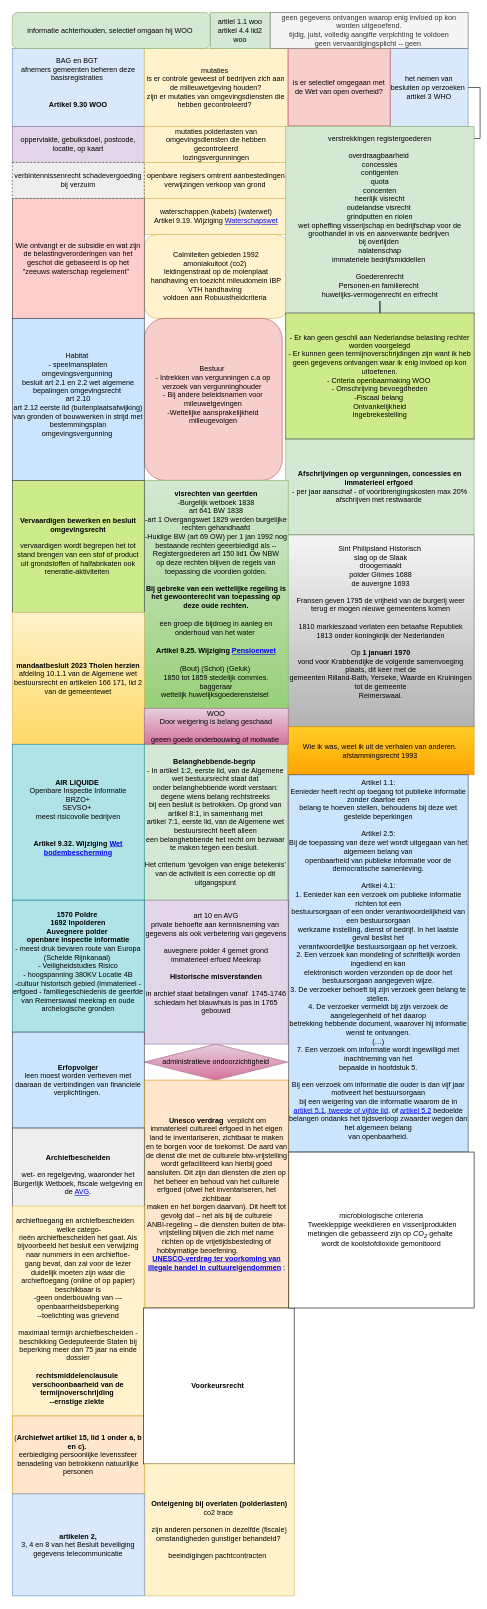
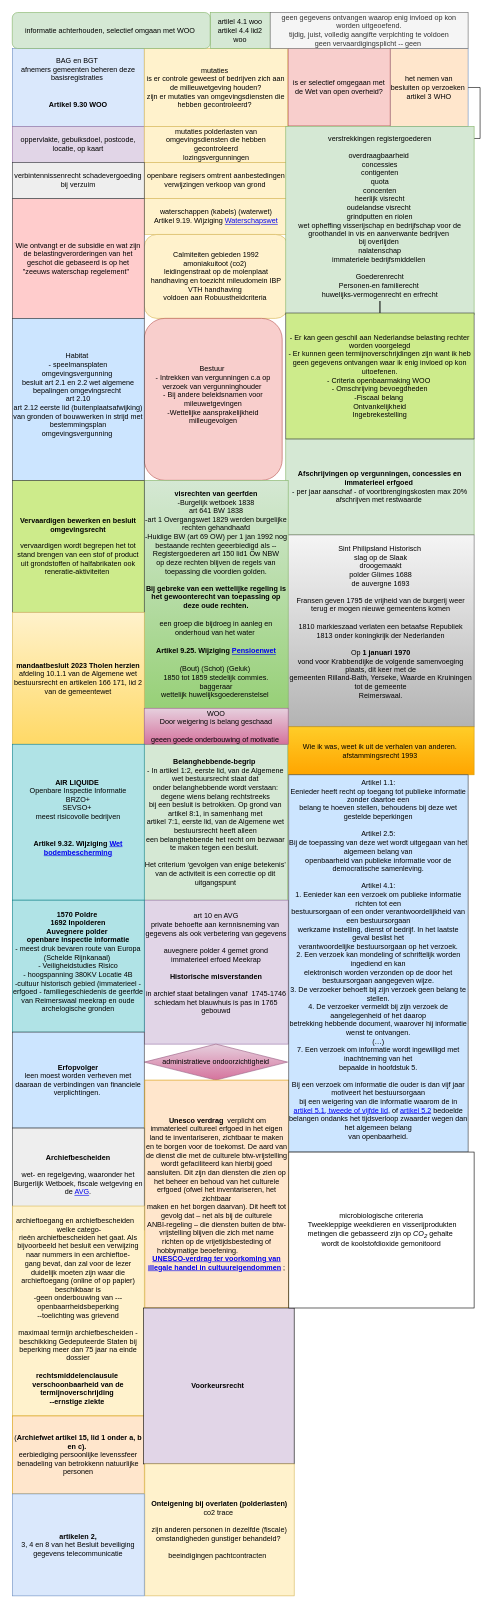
node "informatie achterhouden, selectief omgaan hij WOO": label "informatie achterhouden, selectief omgaan hij WOO" -> "informatie achterhouden, selectief omgaan met WOO"
node "artilel 1.1 woo artikel 4.4 lid2 woo": label "artilel 1.1 woo artikel 4.4 lid2 woo" -> "artilel 4.1 woo artikel 4.4 lid2 woo"
node "het nemen van besluiten op verzoeken artikel 3 WHO": fillcolor #dae8fc -> #ffe6cc
node "verbintennissenrecht schadevergoeding bij verzuim": style dashed -> solid
node "Voorkeursrecht": fillcolor #ffffff -> #e1d5e7
